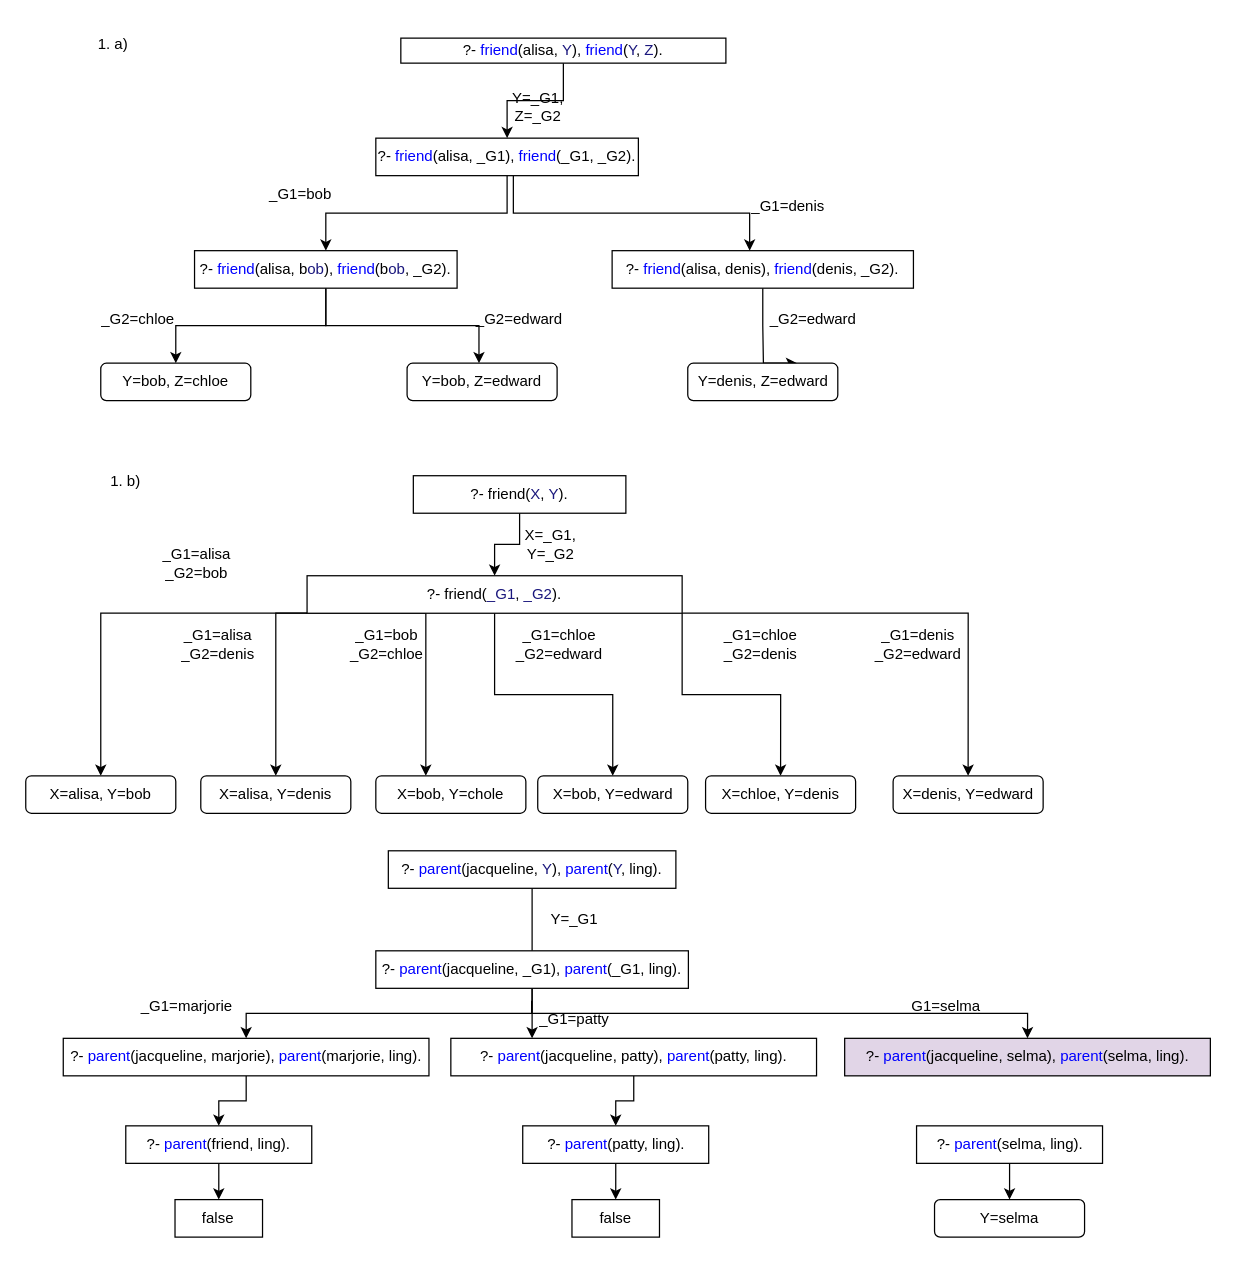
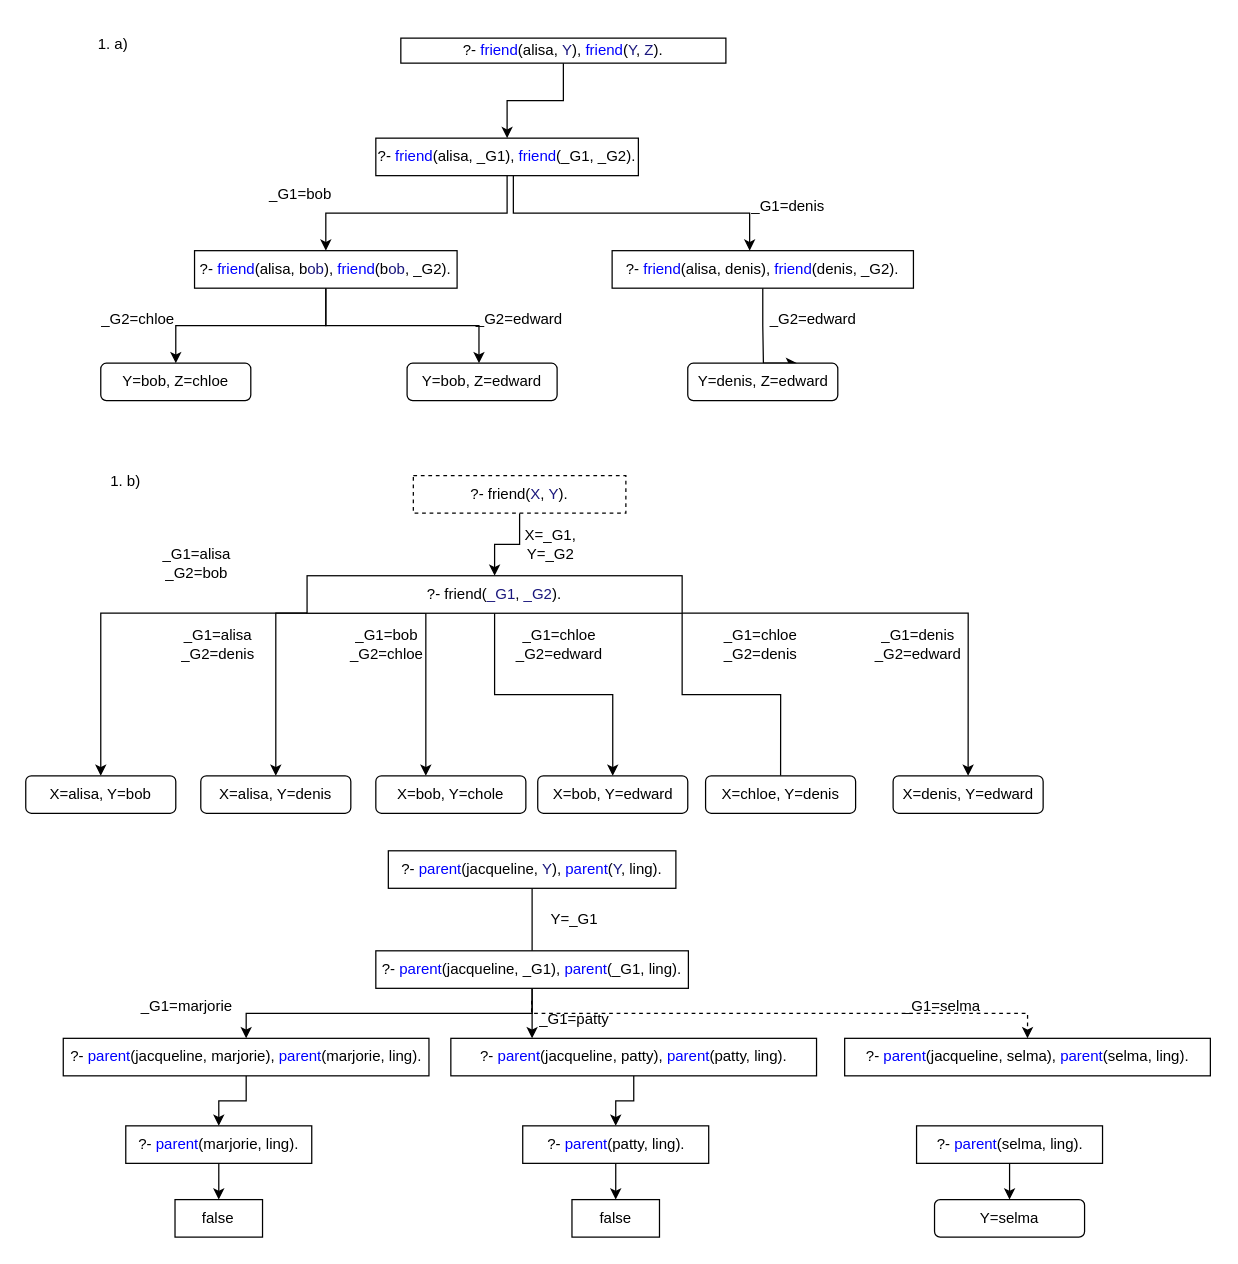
node "Y=_G1, Z=_G2": removed
node "?- friend(X, Y).": style solid -> dashed
edge "?- friend(_G1, _G2)." -> "X=chloe, Y=denis": arrowhead classic -> none
edge "_G1=patty" -> "?- parent(jacqueline, selma), parent(selma, ling).": style solid -> dashed
node "?- parent(jacqueline, selma), parent(selma, ling).": fillcolor #e1d5e7 -> #ffffff
node "?- parent(friend, ling).": label "?- parent(friend, ling)." -> "?- parent(marjorie, ling)."
